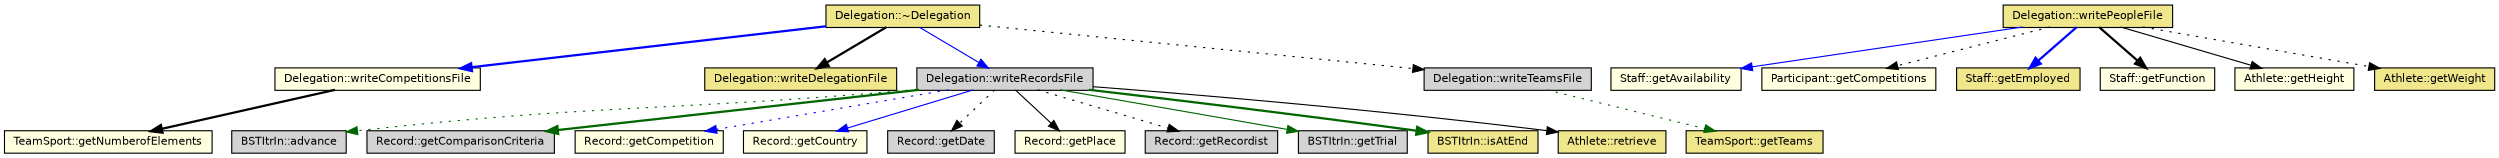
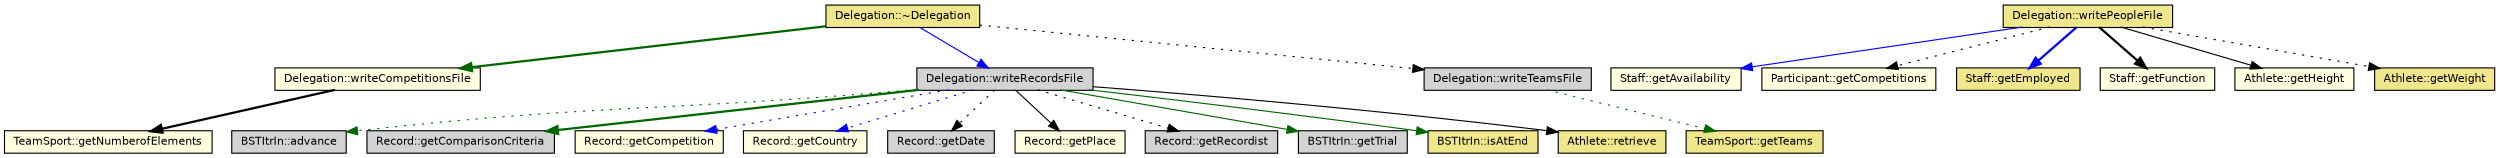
edge "Delegation::~Delegation" -> "Delegation::writeCompetitionsFile": color blue -> darkgreen
node "Delegation::writeDelegationFile": removed
edge "Delegation::writeRecordsFile" -> "Record::getCountry": style solid -> dotted
edge "Delegation::writeRecordsFile" -> "BSTItrIn::isAtEnd": style bold -> solid
